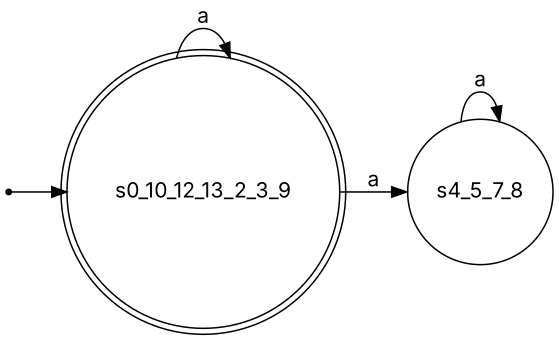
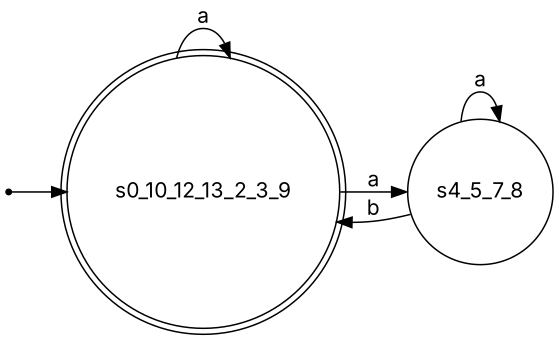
edge "s4_5_7_8" -> "s0_10_12_13_2_3_9": added, label "b"
